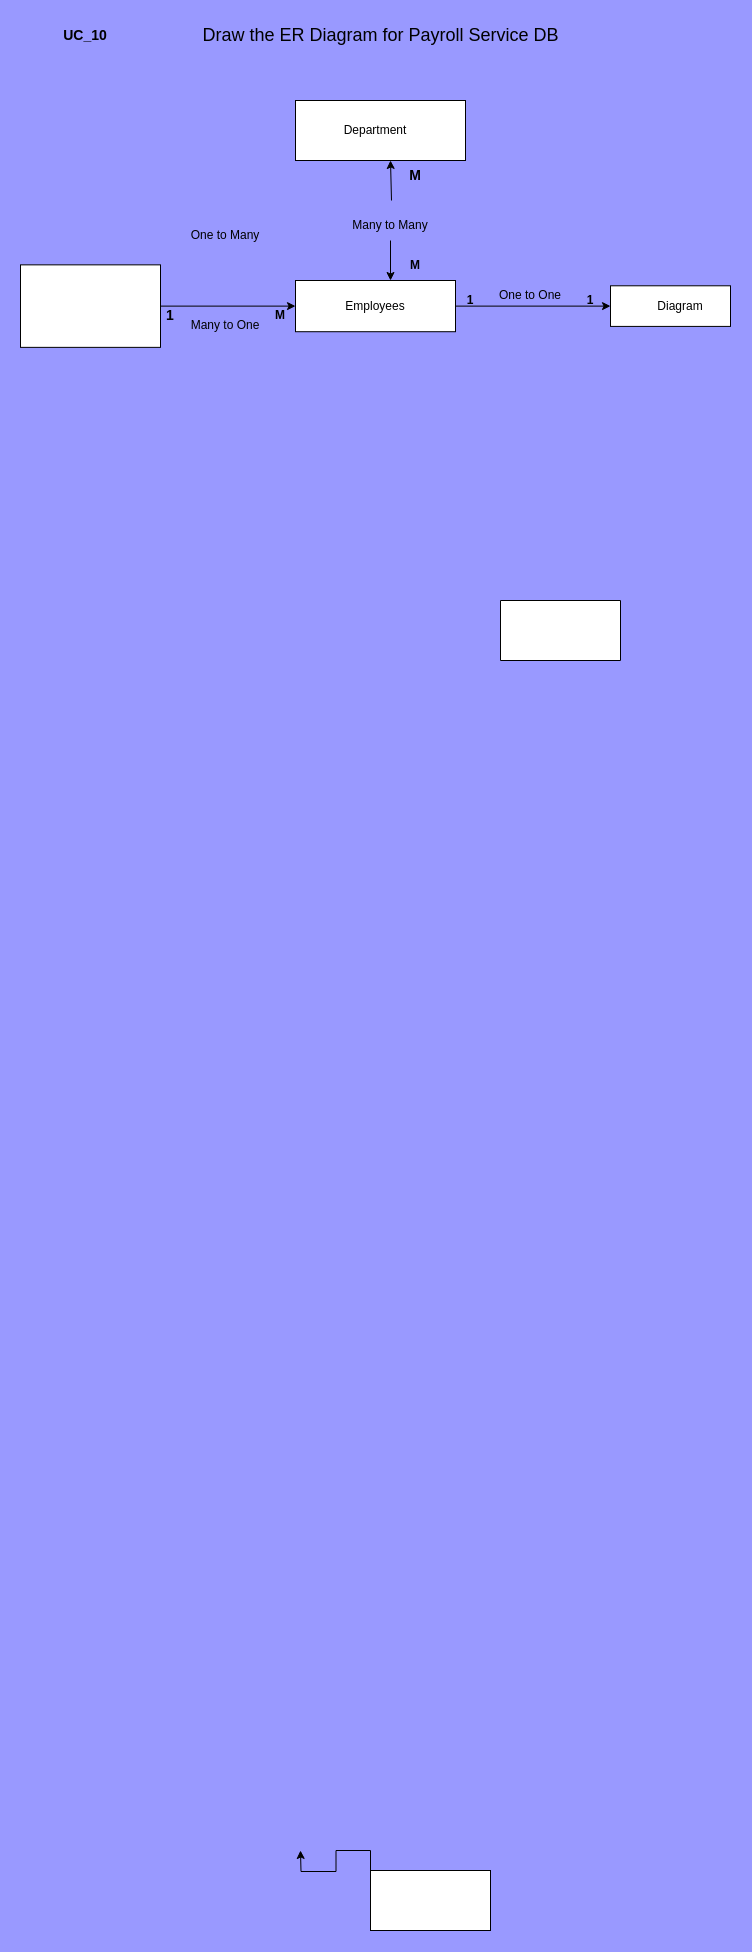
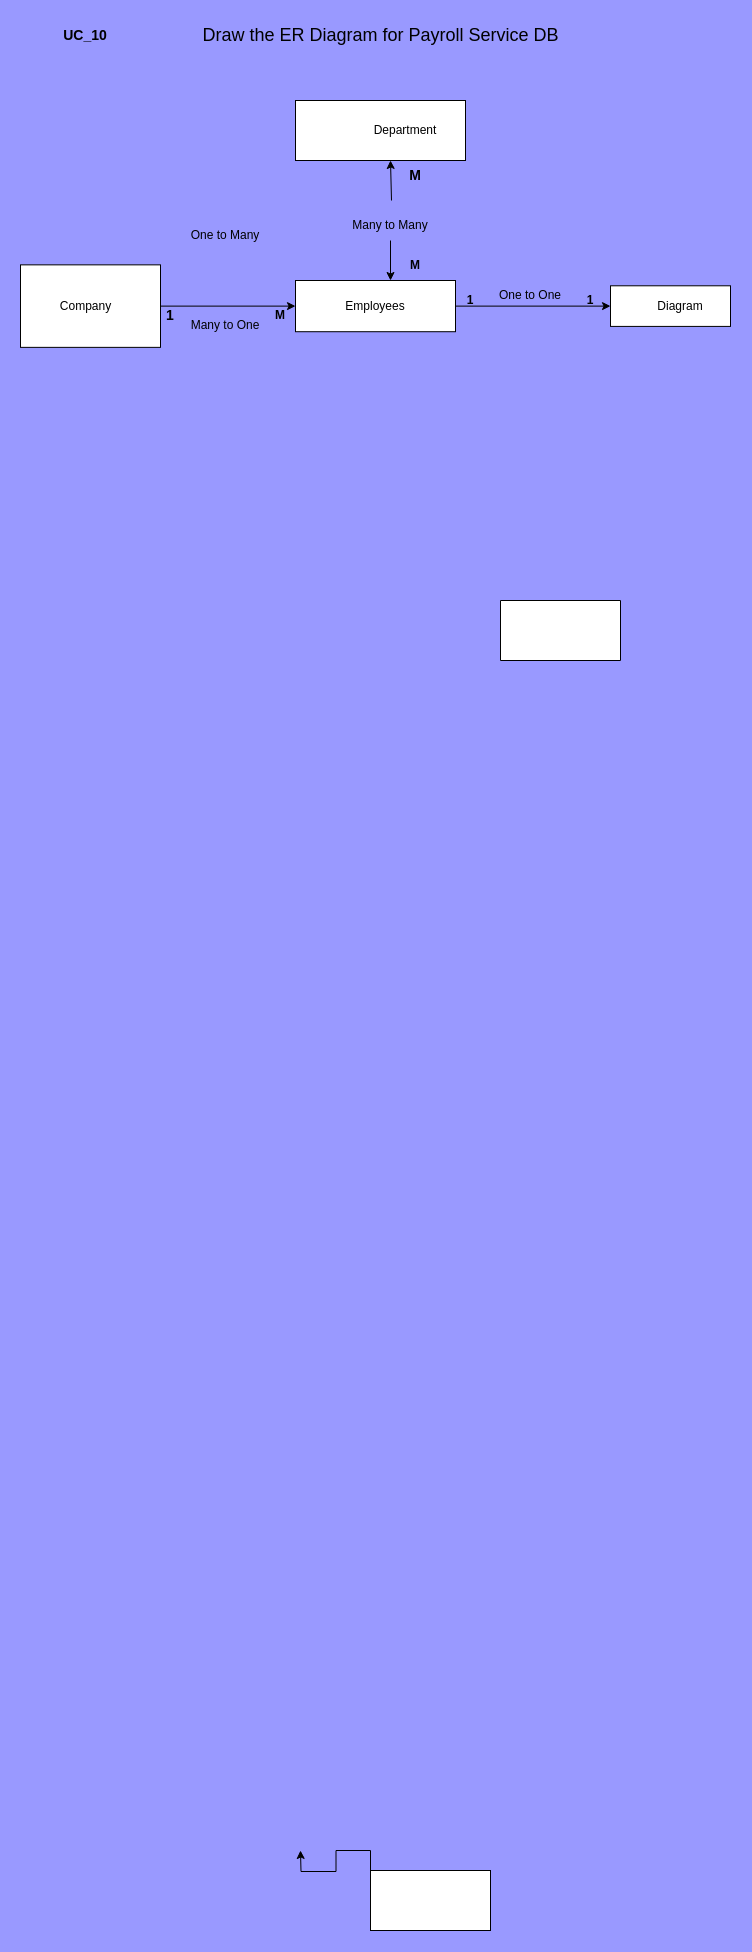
node "Department": moved (376, 131) -> (406, 131)
node "Company": added
